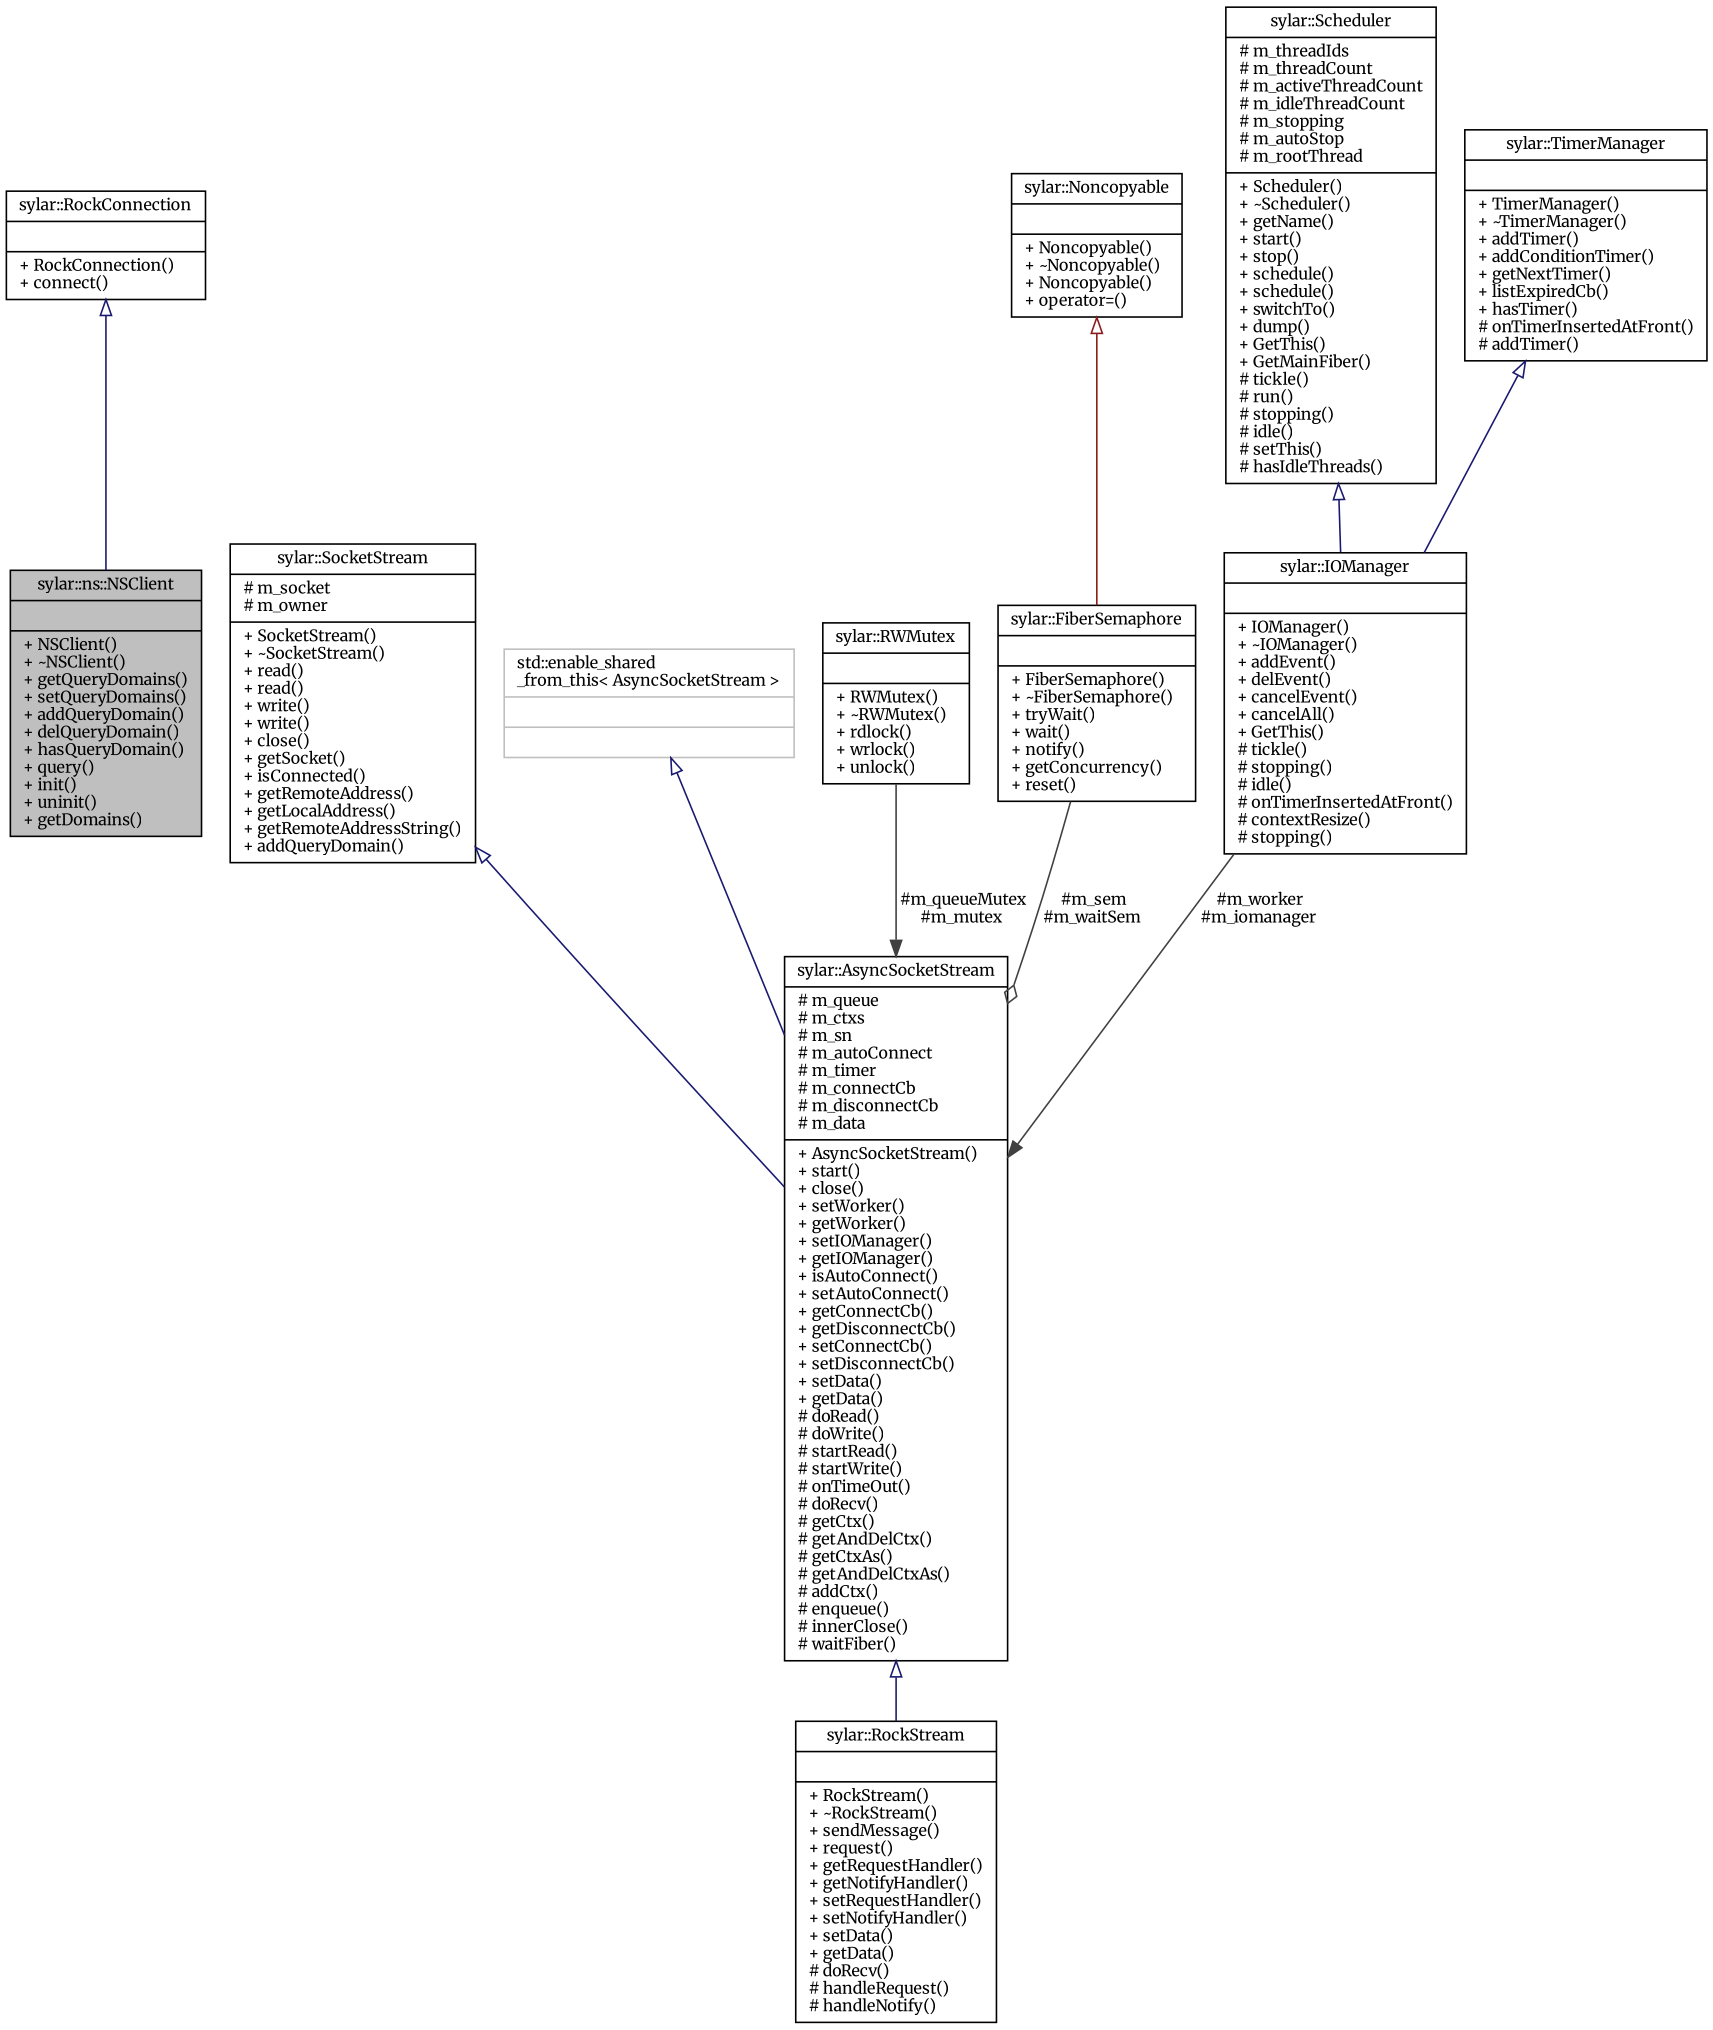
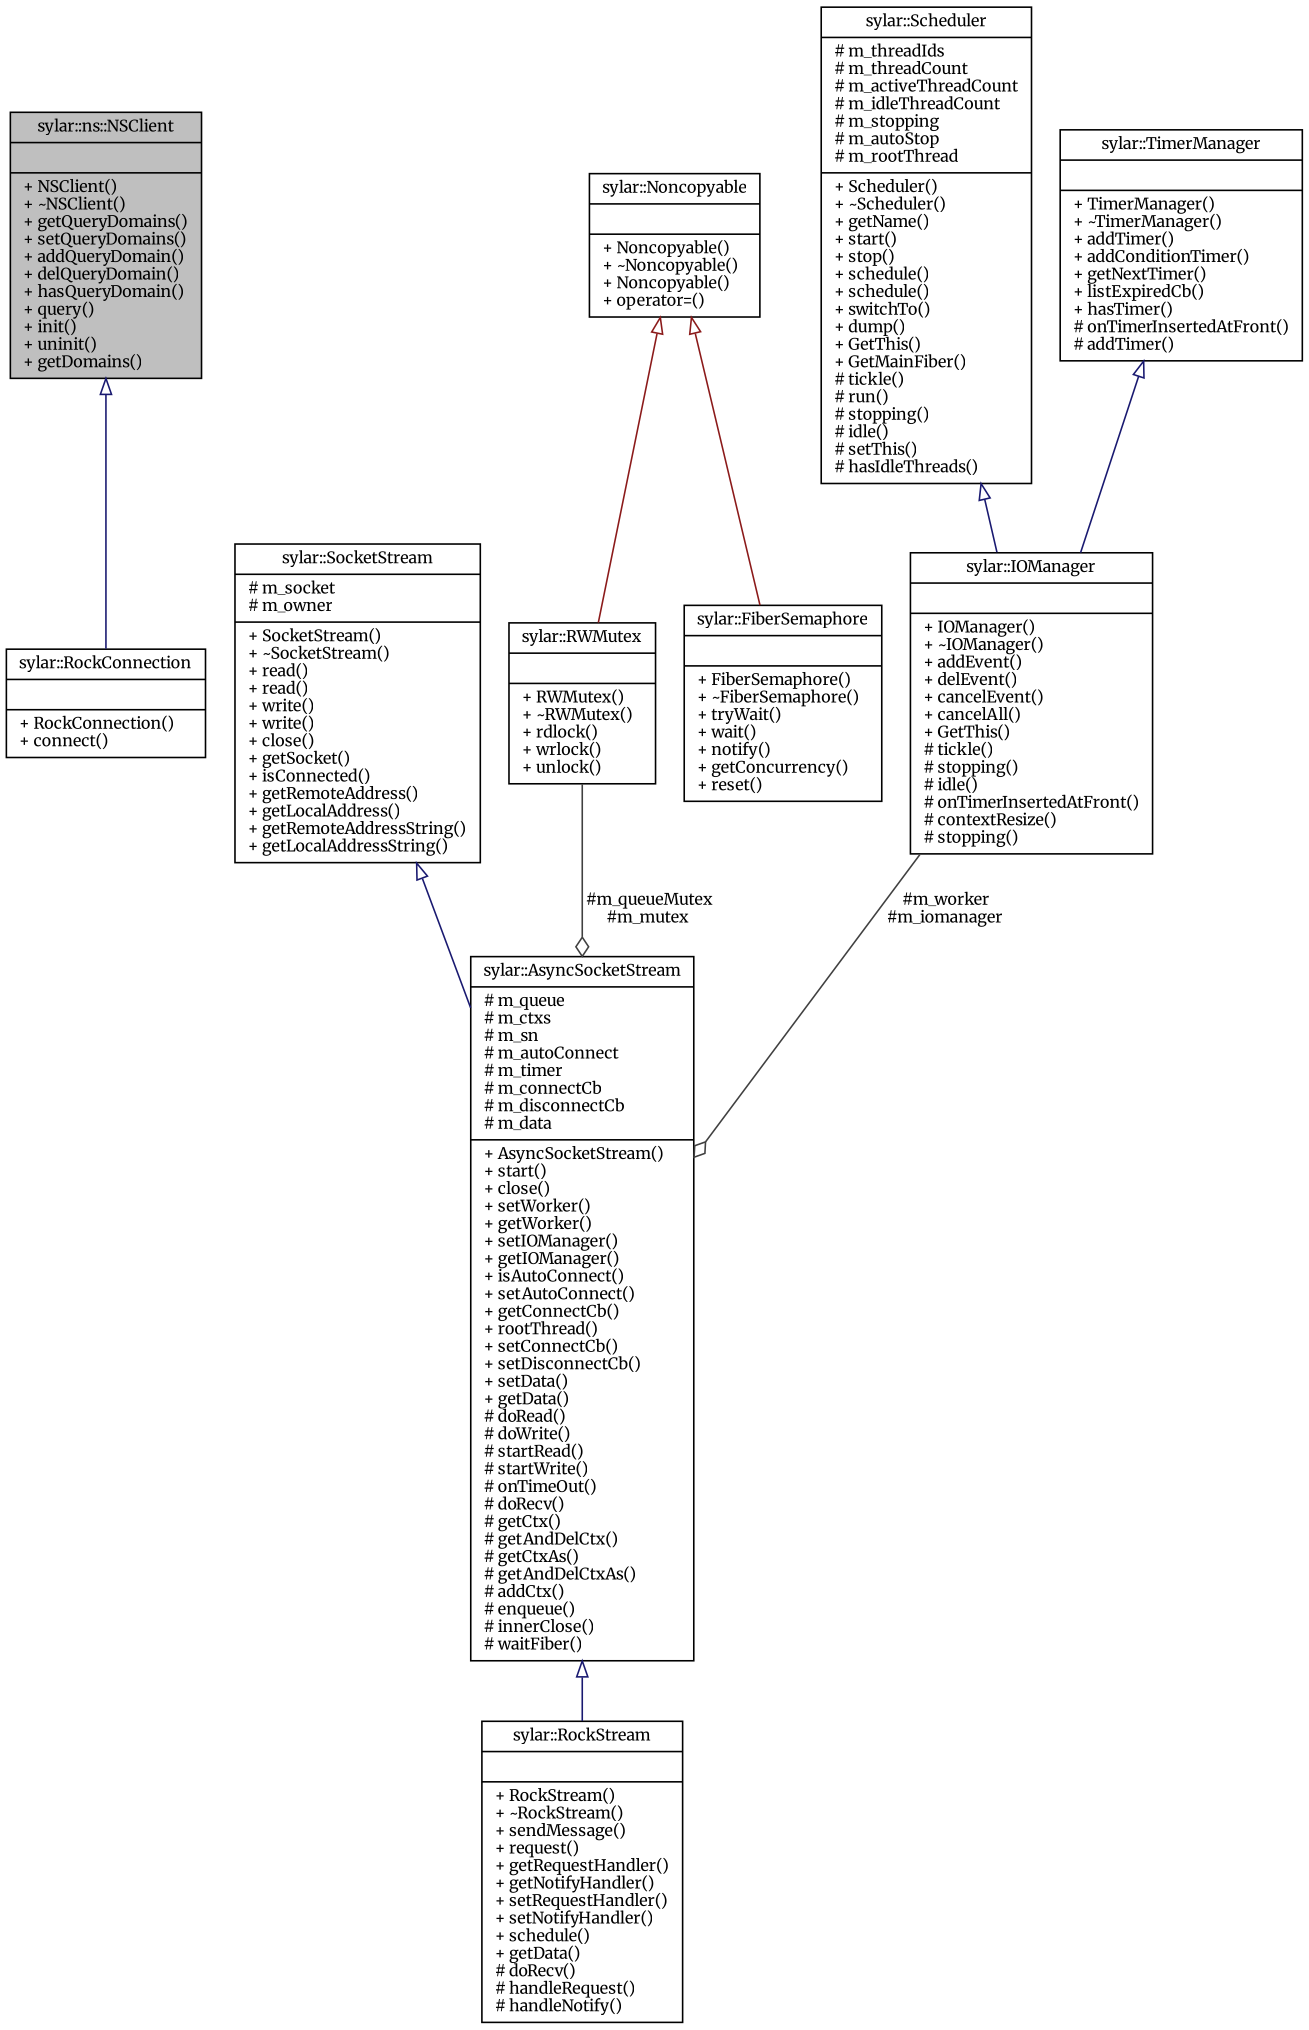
edge "sylar::ns::NSClient" -> "sylar::RockConnection": reversed
edge "sylar::RWMutex" -> "sylar::Noncopyable": added
node "std::enable_shared": removed
node "sylar::SocketStream": text "+ addQueryDomain()" -> "+ getLocalAddressString()"
edge "sylar::RWMutex" -> "sylar::AsyncSocketStream": arrowhead normal -> odiamond
edge "sylar::FiberSemaphore" -> "sylar::AsyncSocketStream": removed, label "#m_sem #m_waitSem"
edge "sylar::IOManager" -> "sylar::AsyncSocketStream": arrowhead normal -> odiamond
node "sylar::AsyncSocketStream": text "+ getDisconnectCb()" -> "+ rootThread()"
node "sylar::RockStream": text "+ setData()" -> "+ schedule()"
